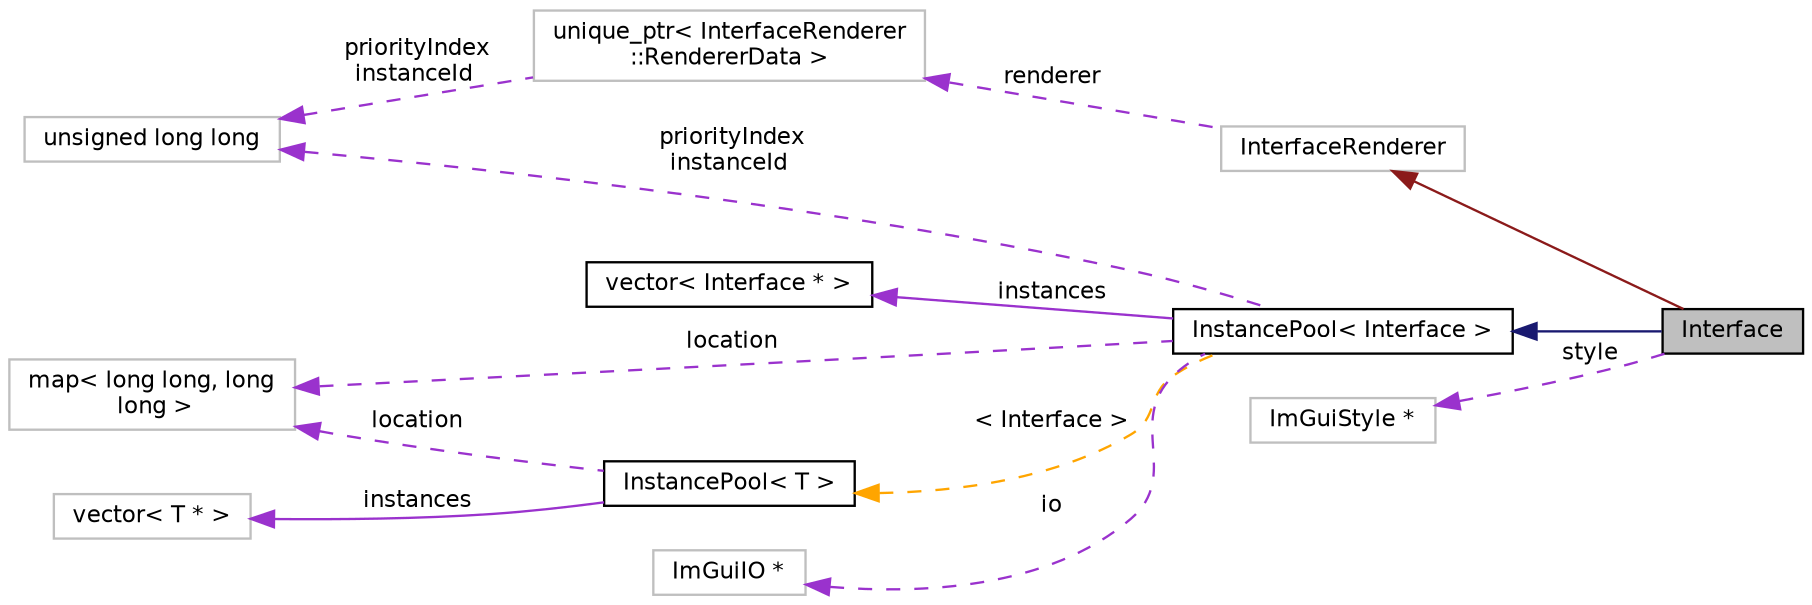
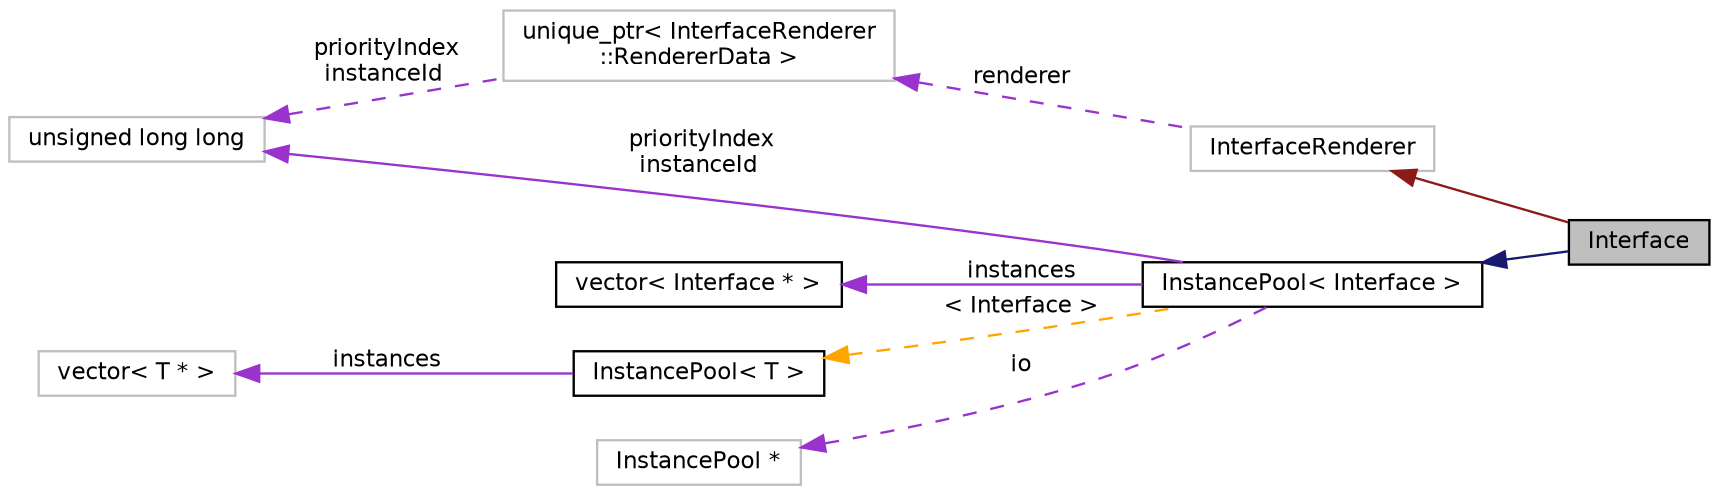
edge "InstancePool< Interface >" -> "unsigned long long": style dashed -> solid
node "map< long long, long long >": removed
node "ImGuiStyle *": removed
node "ImGuiIO *": label "ImGuiIO *" -> "InstancePool *"
